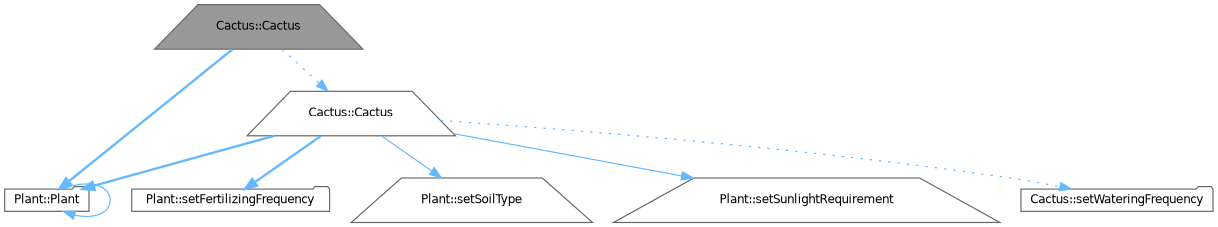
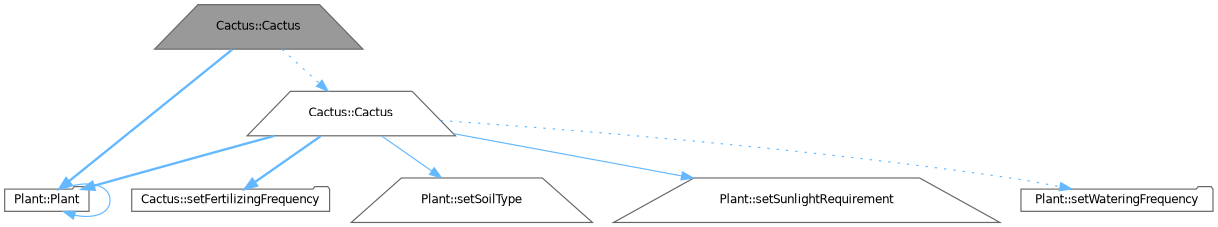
node "Plant::setFertilizingFrequency": label "Plant::setFertilizingFrequency" -> "Cactus::setFertilizingFrequency"
node "Cactus::setWateringFrequency": label "Cactus::setWateringFrequency" -> "Plant::setWateringFrequency"
